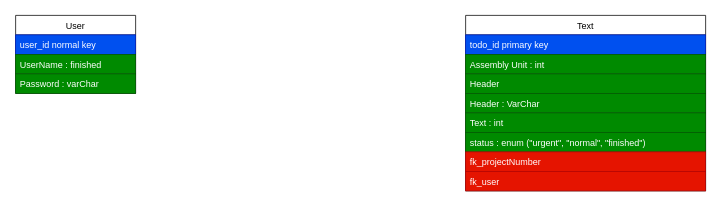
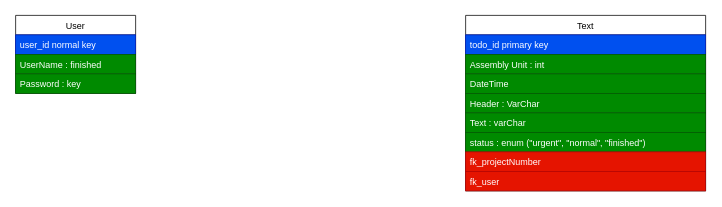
node "Password : varChar": label "Password : varChar" -> "Password : key"
node "Header": label "Header" -> "DateTime"
node "Text : int": label "Text : int" -> "Text : varChar"
